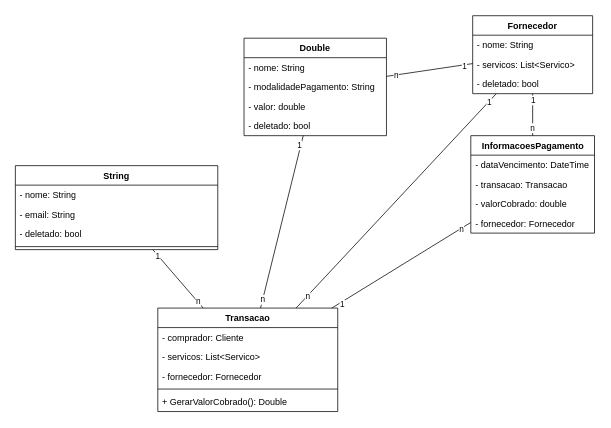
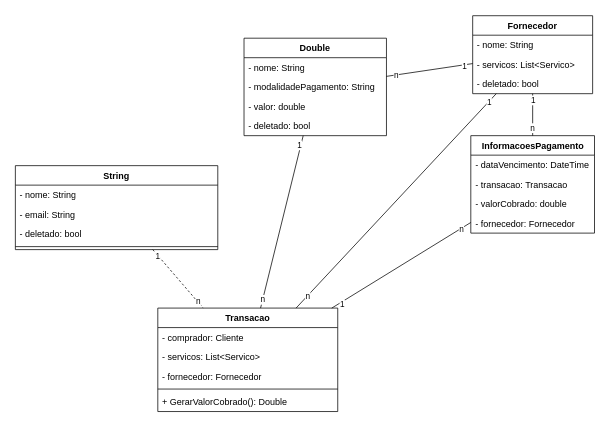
edge "String" -- "Transacao": style solid -> dashed
